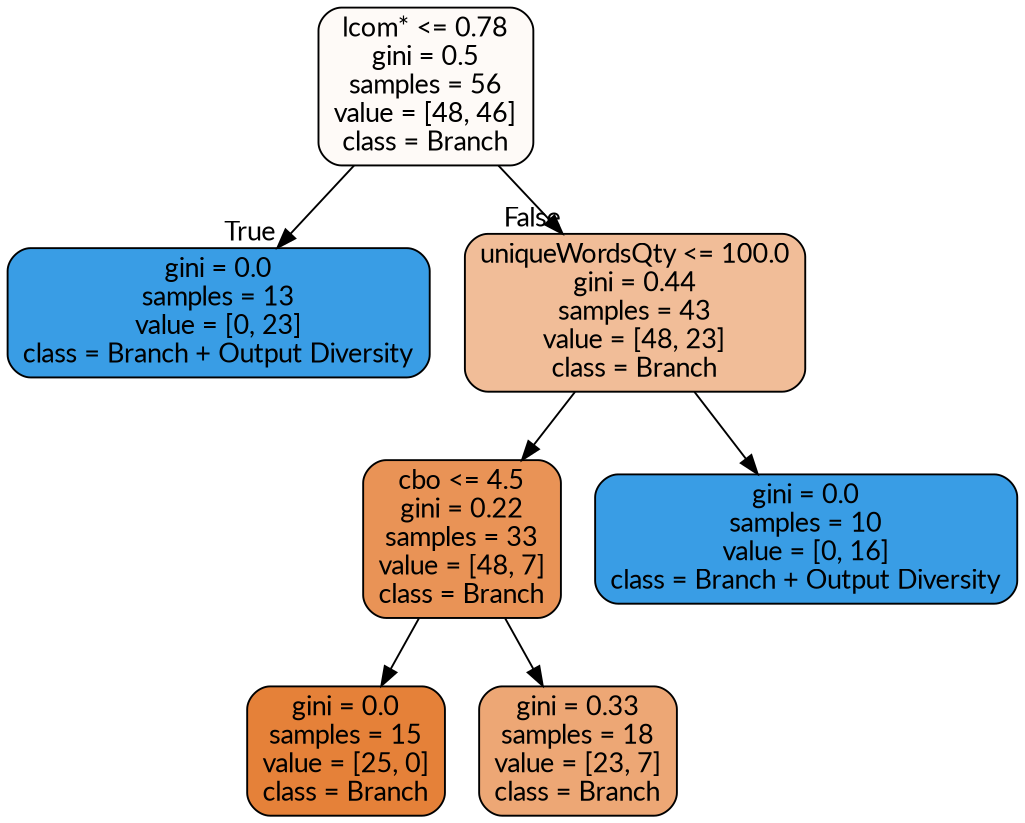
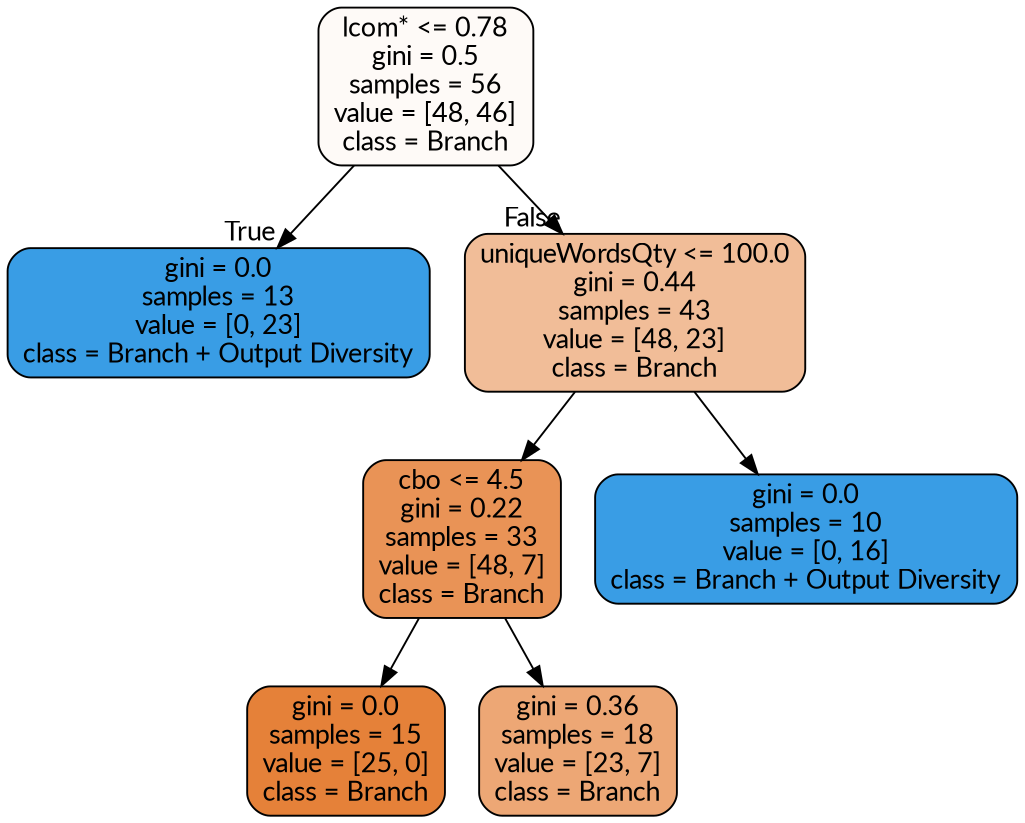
node "gini = 0.33 samples = 18 value = [23, 7] class = Branch": label "gini = 0.33 samples = 18 value = [23, 7] class = Branch" -> "gini = 0.36 samples = 18 value = [23, 7] class = Branch"
